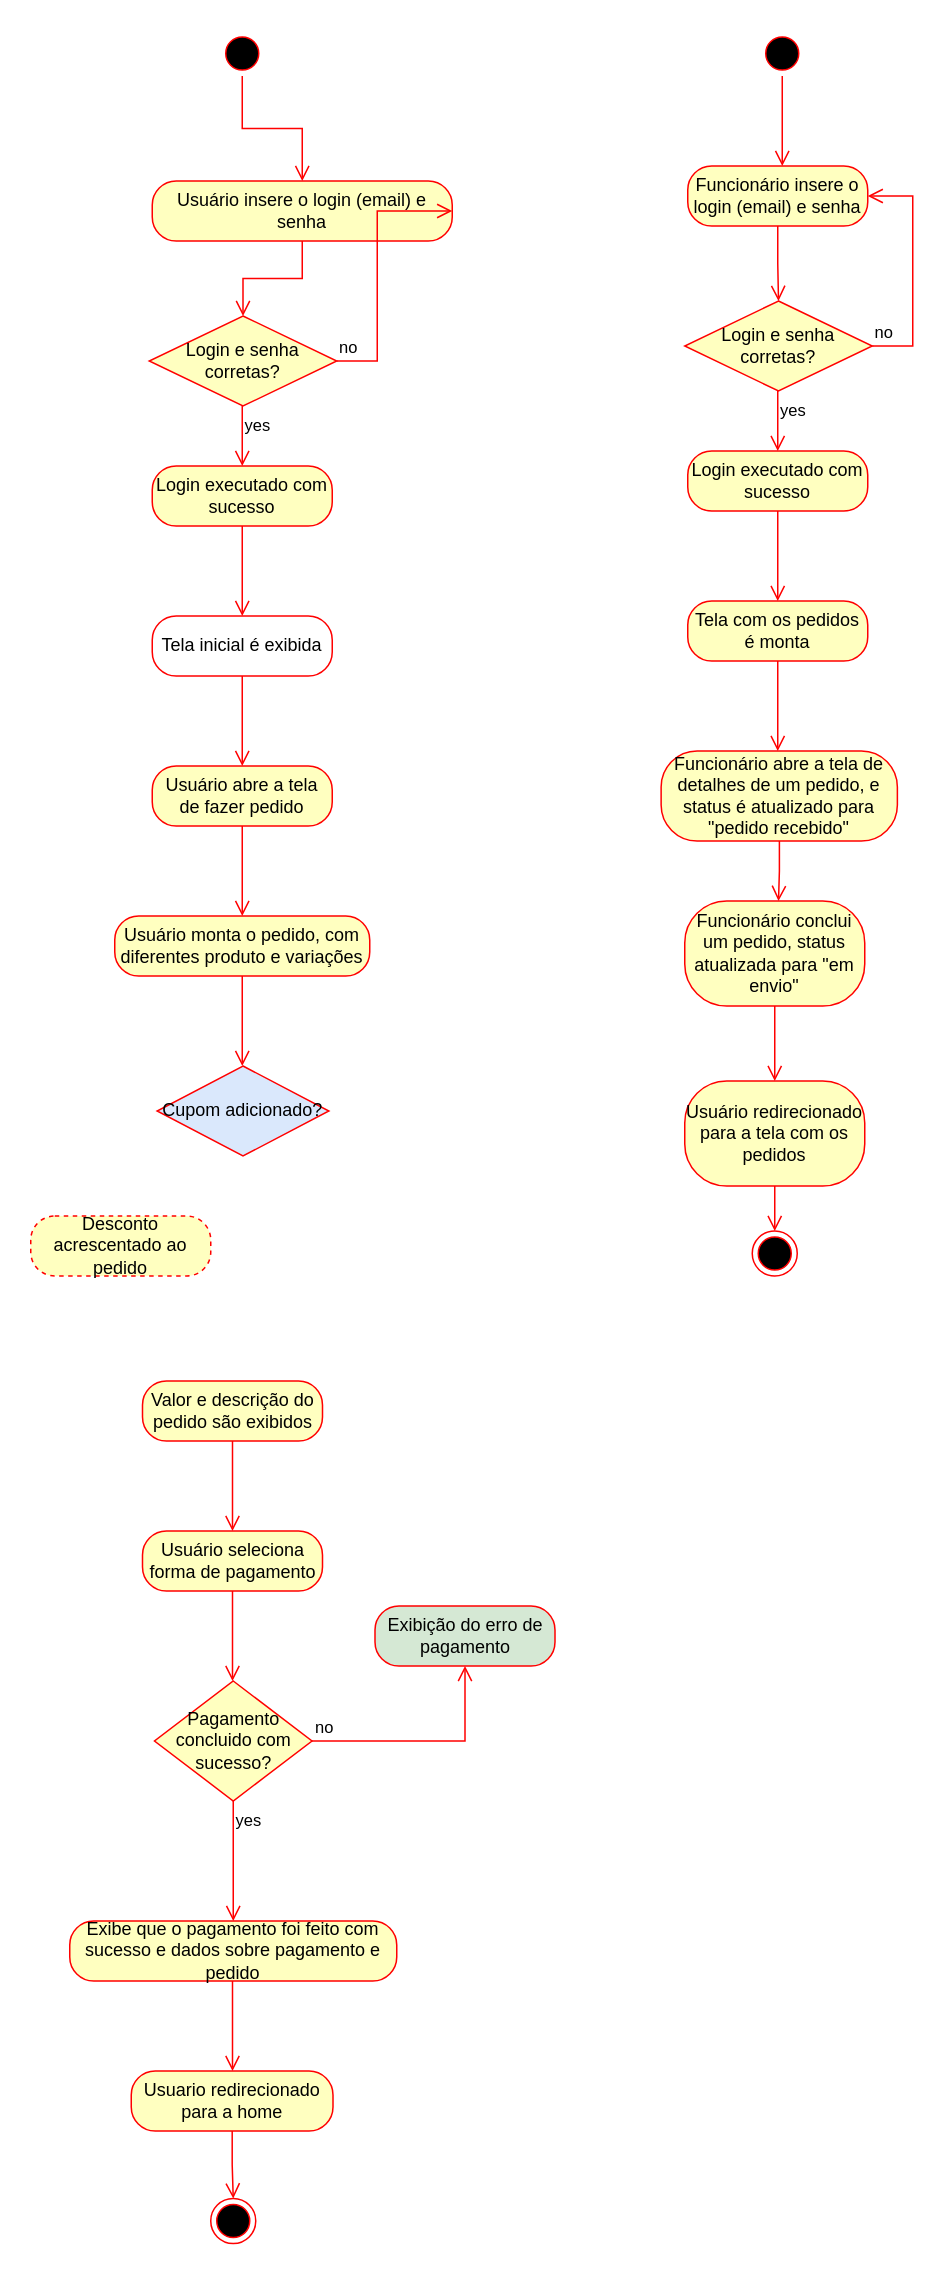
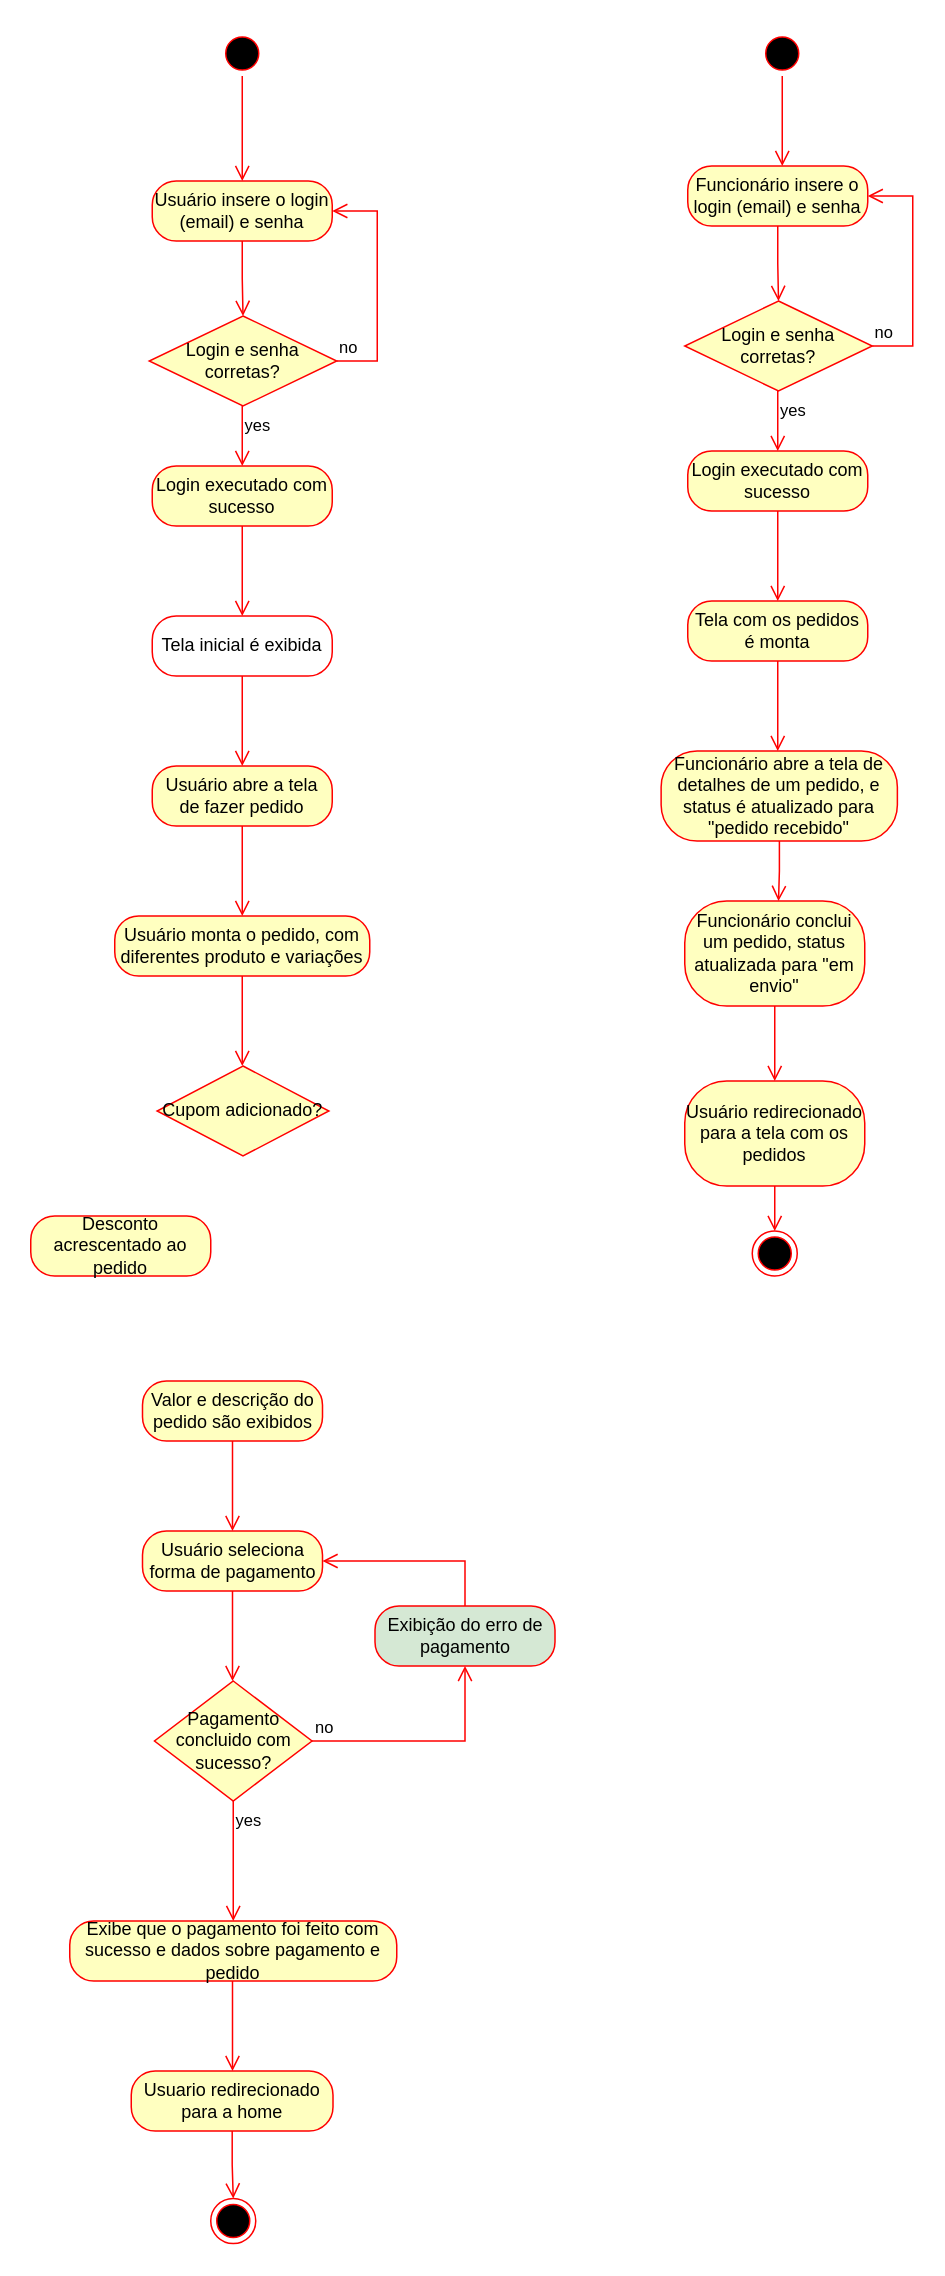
node "Usuário insere o login (email) e senha": size 300x60 -> 180x60
node "Cupom adicionado?": fillcolor #dae8fc -> #ffffc0
node "Desconto acrescentado ao pedido": style dashed -> solid
edge "Exibição do erro de pagamento" -> "Usuário seleciona forma de pagamento": added
